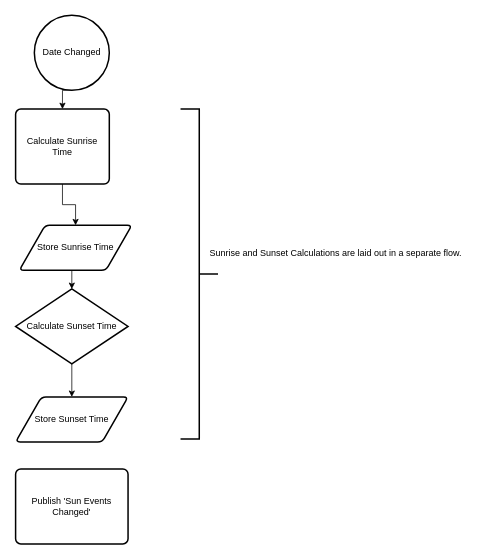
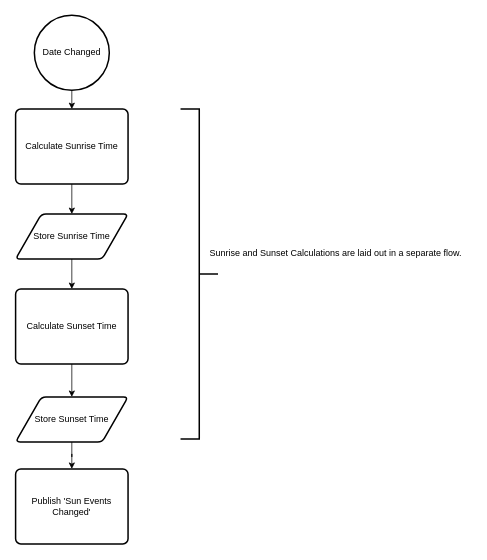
node "Calculate Sunrise Time": size 94x75 -> 113x75
node "Store Sunrise Time": moved (75, 248) -> (72, 237)
node "Calculate Sunset Time": shape diamond -> rounded rectangle
edge "Store Sunset Time" -> "Publish 'Sun Events Changed'": added
